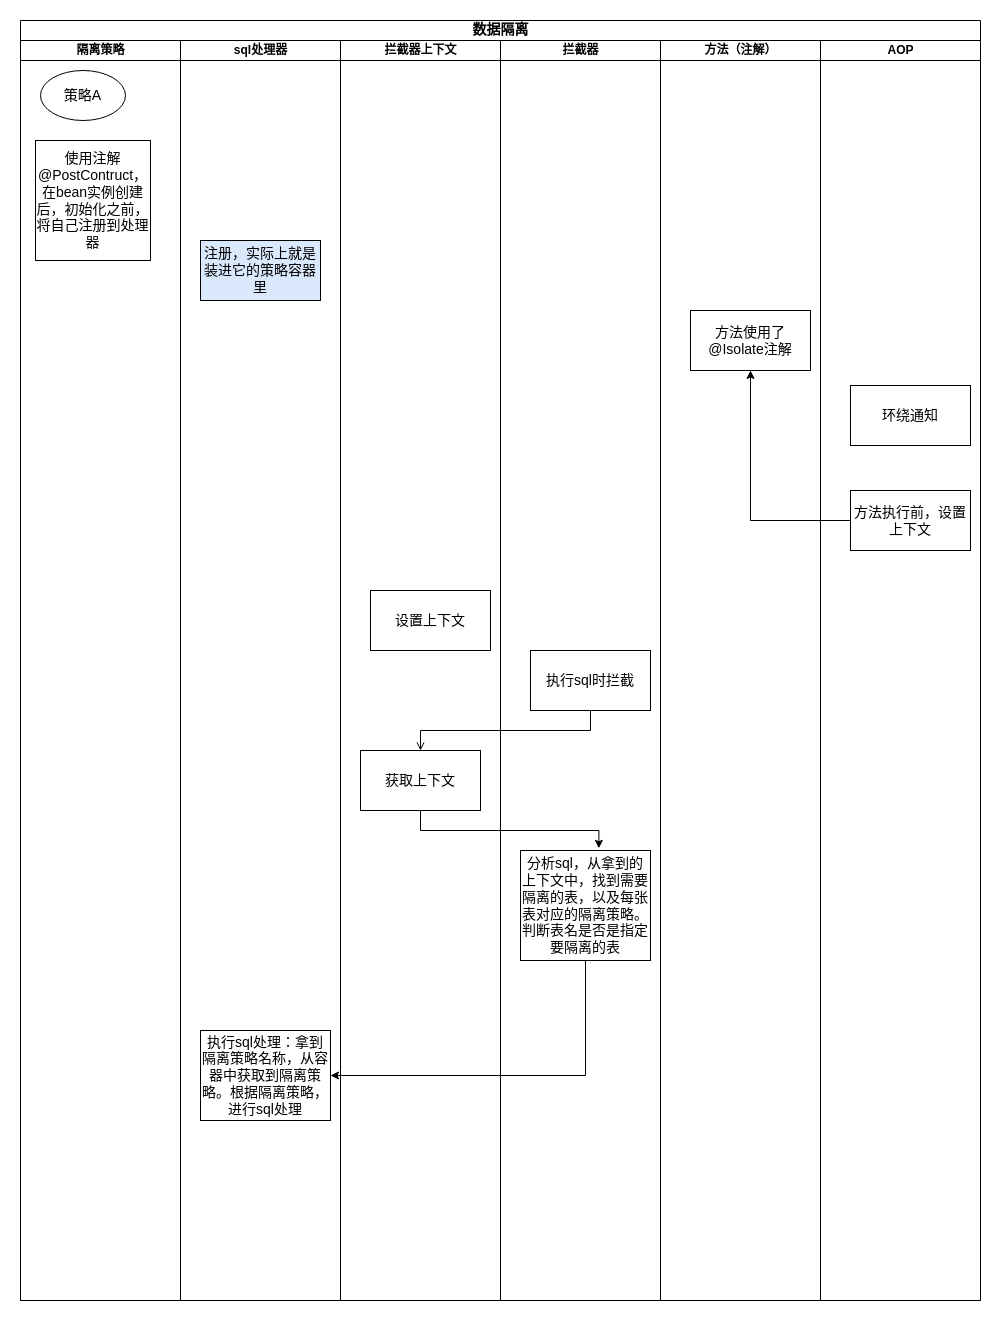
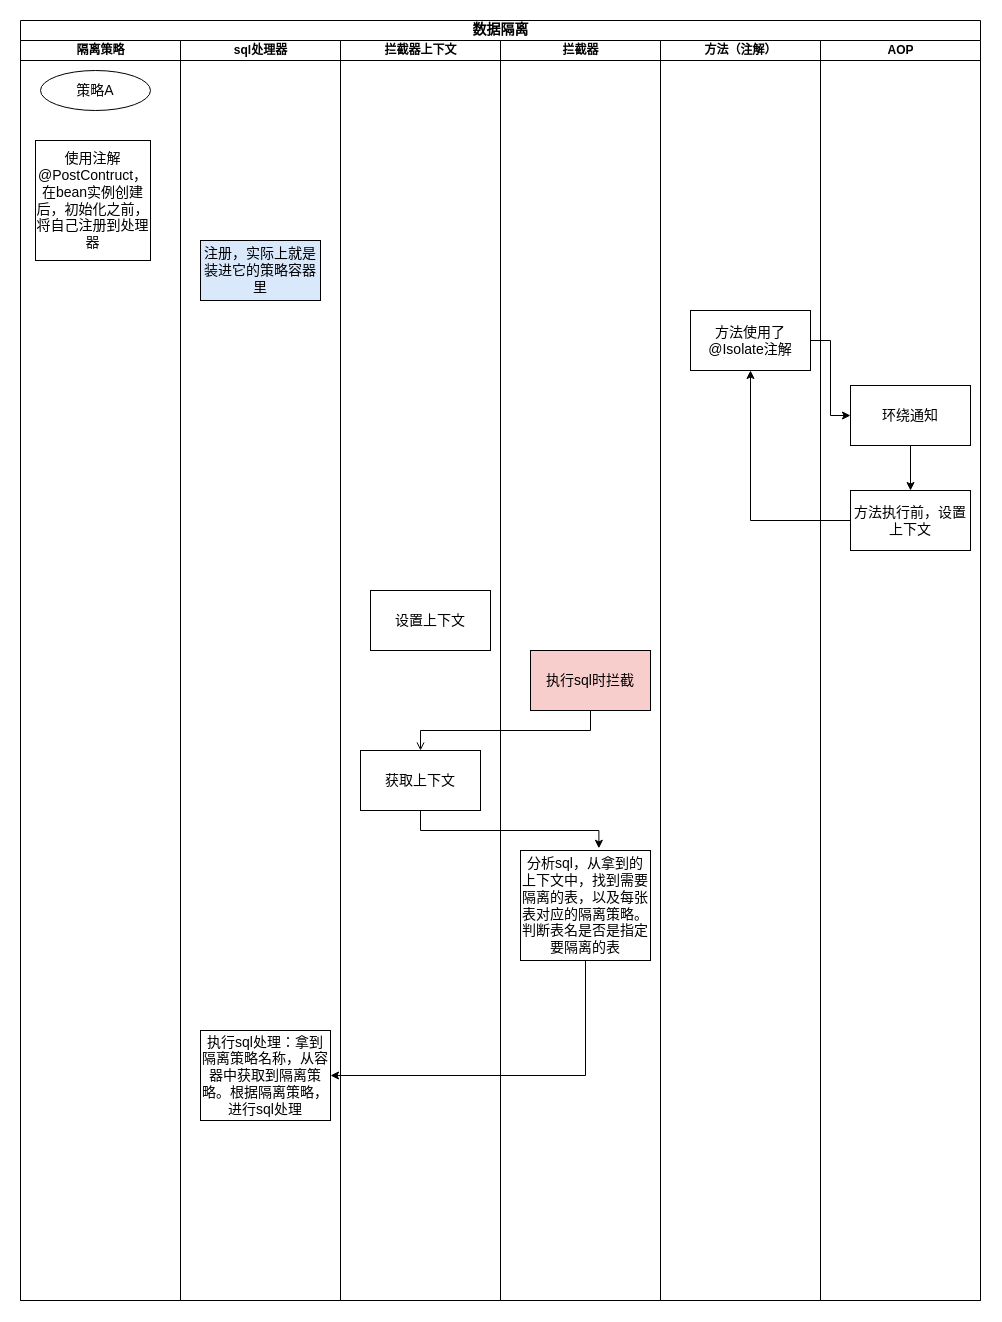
node "策略A": size 85x50 -> 110x40
edge "方法使用了@Isolate注解" -> "环绕通知": added
edge "环绕通知" -> "方法执行前，设置上下文": added
node "执行sql时拦截": fillcolor #ffffff -> #f8cecc
